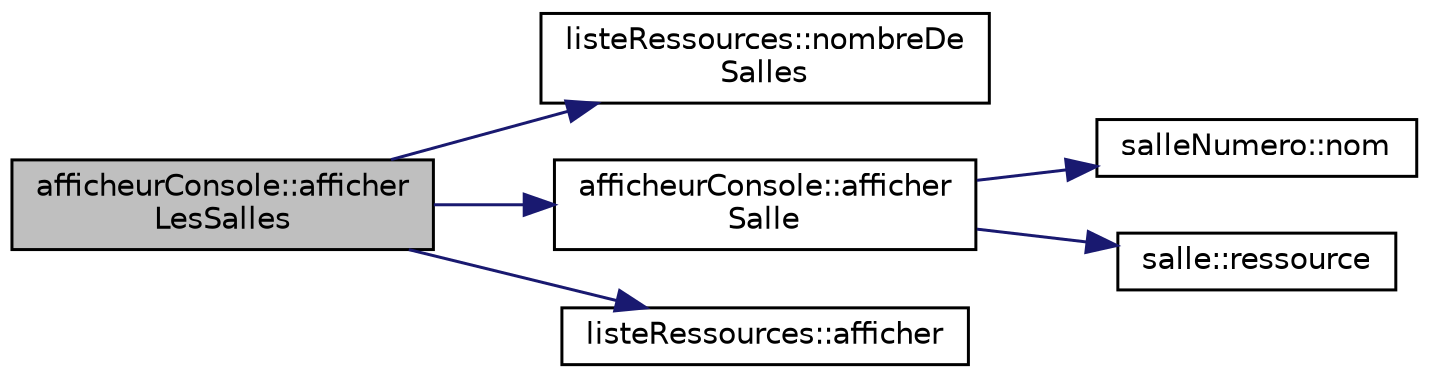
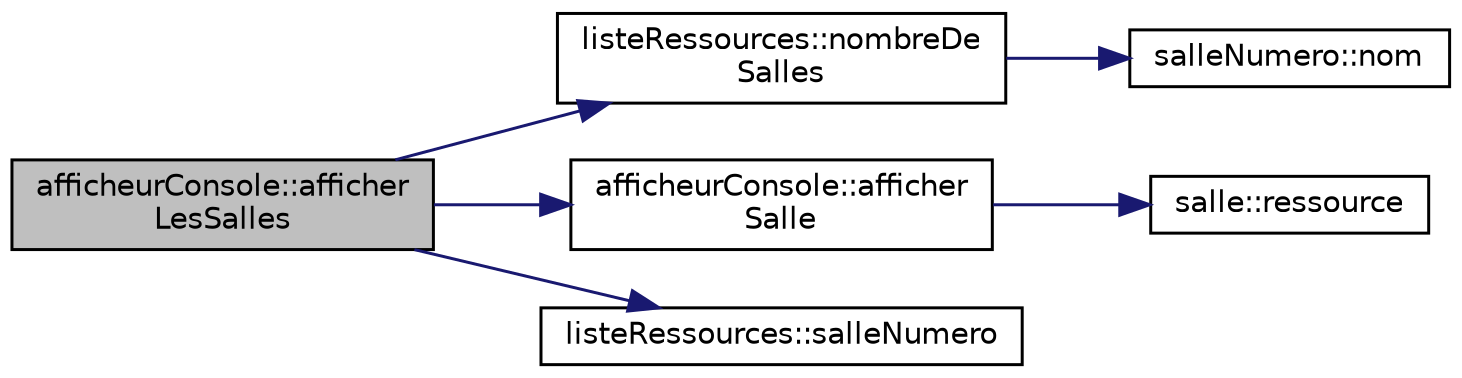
edge "afficheurConsole::afficher Salle" -> "salleNumero::nom": now "listeRessources::nombreDe Salles" -> "salleNumero::nom"
node "listeRessources::afficher": label "listeRessources::afficher" -> "listeRessources::salleNumero"
